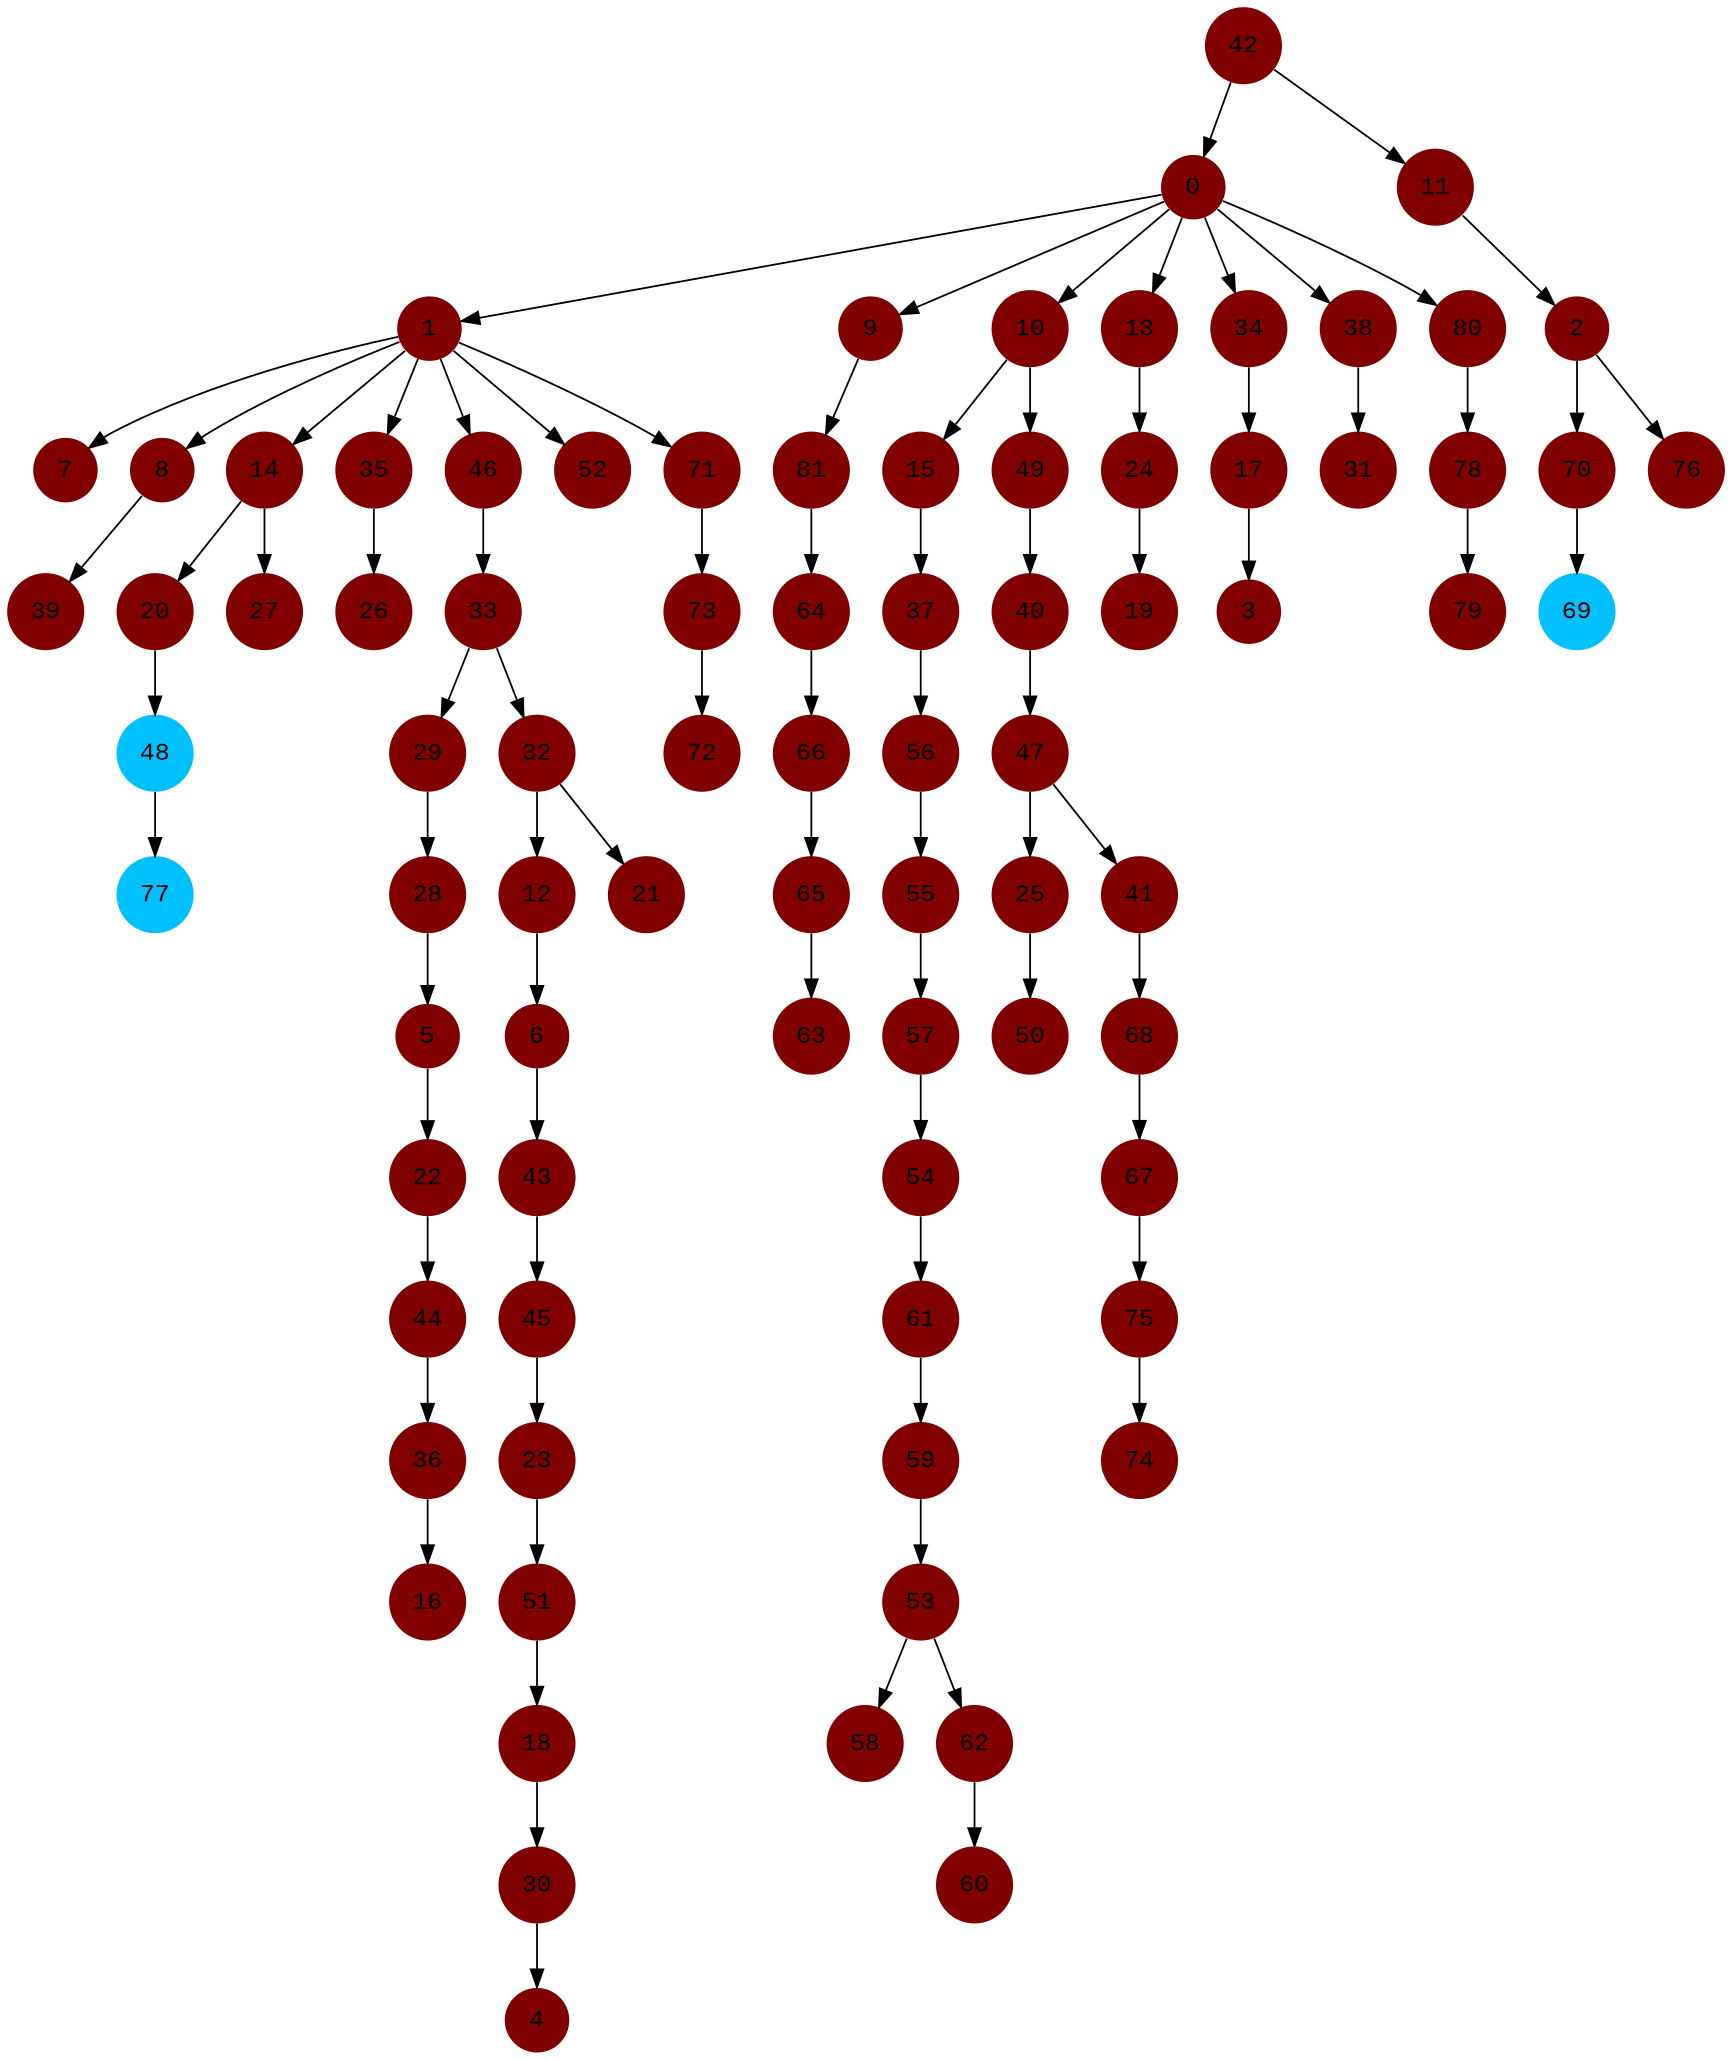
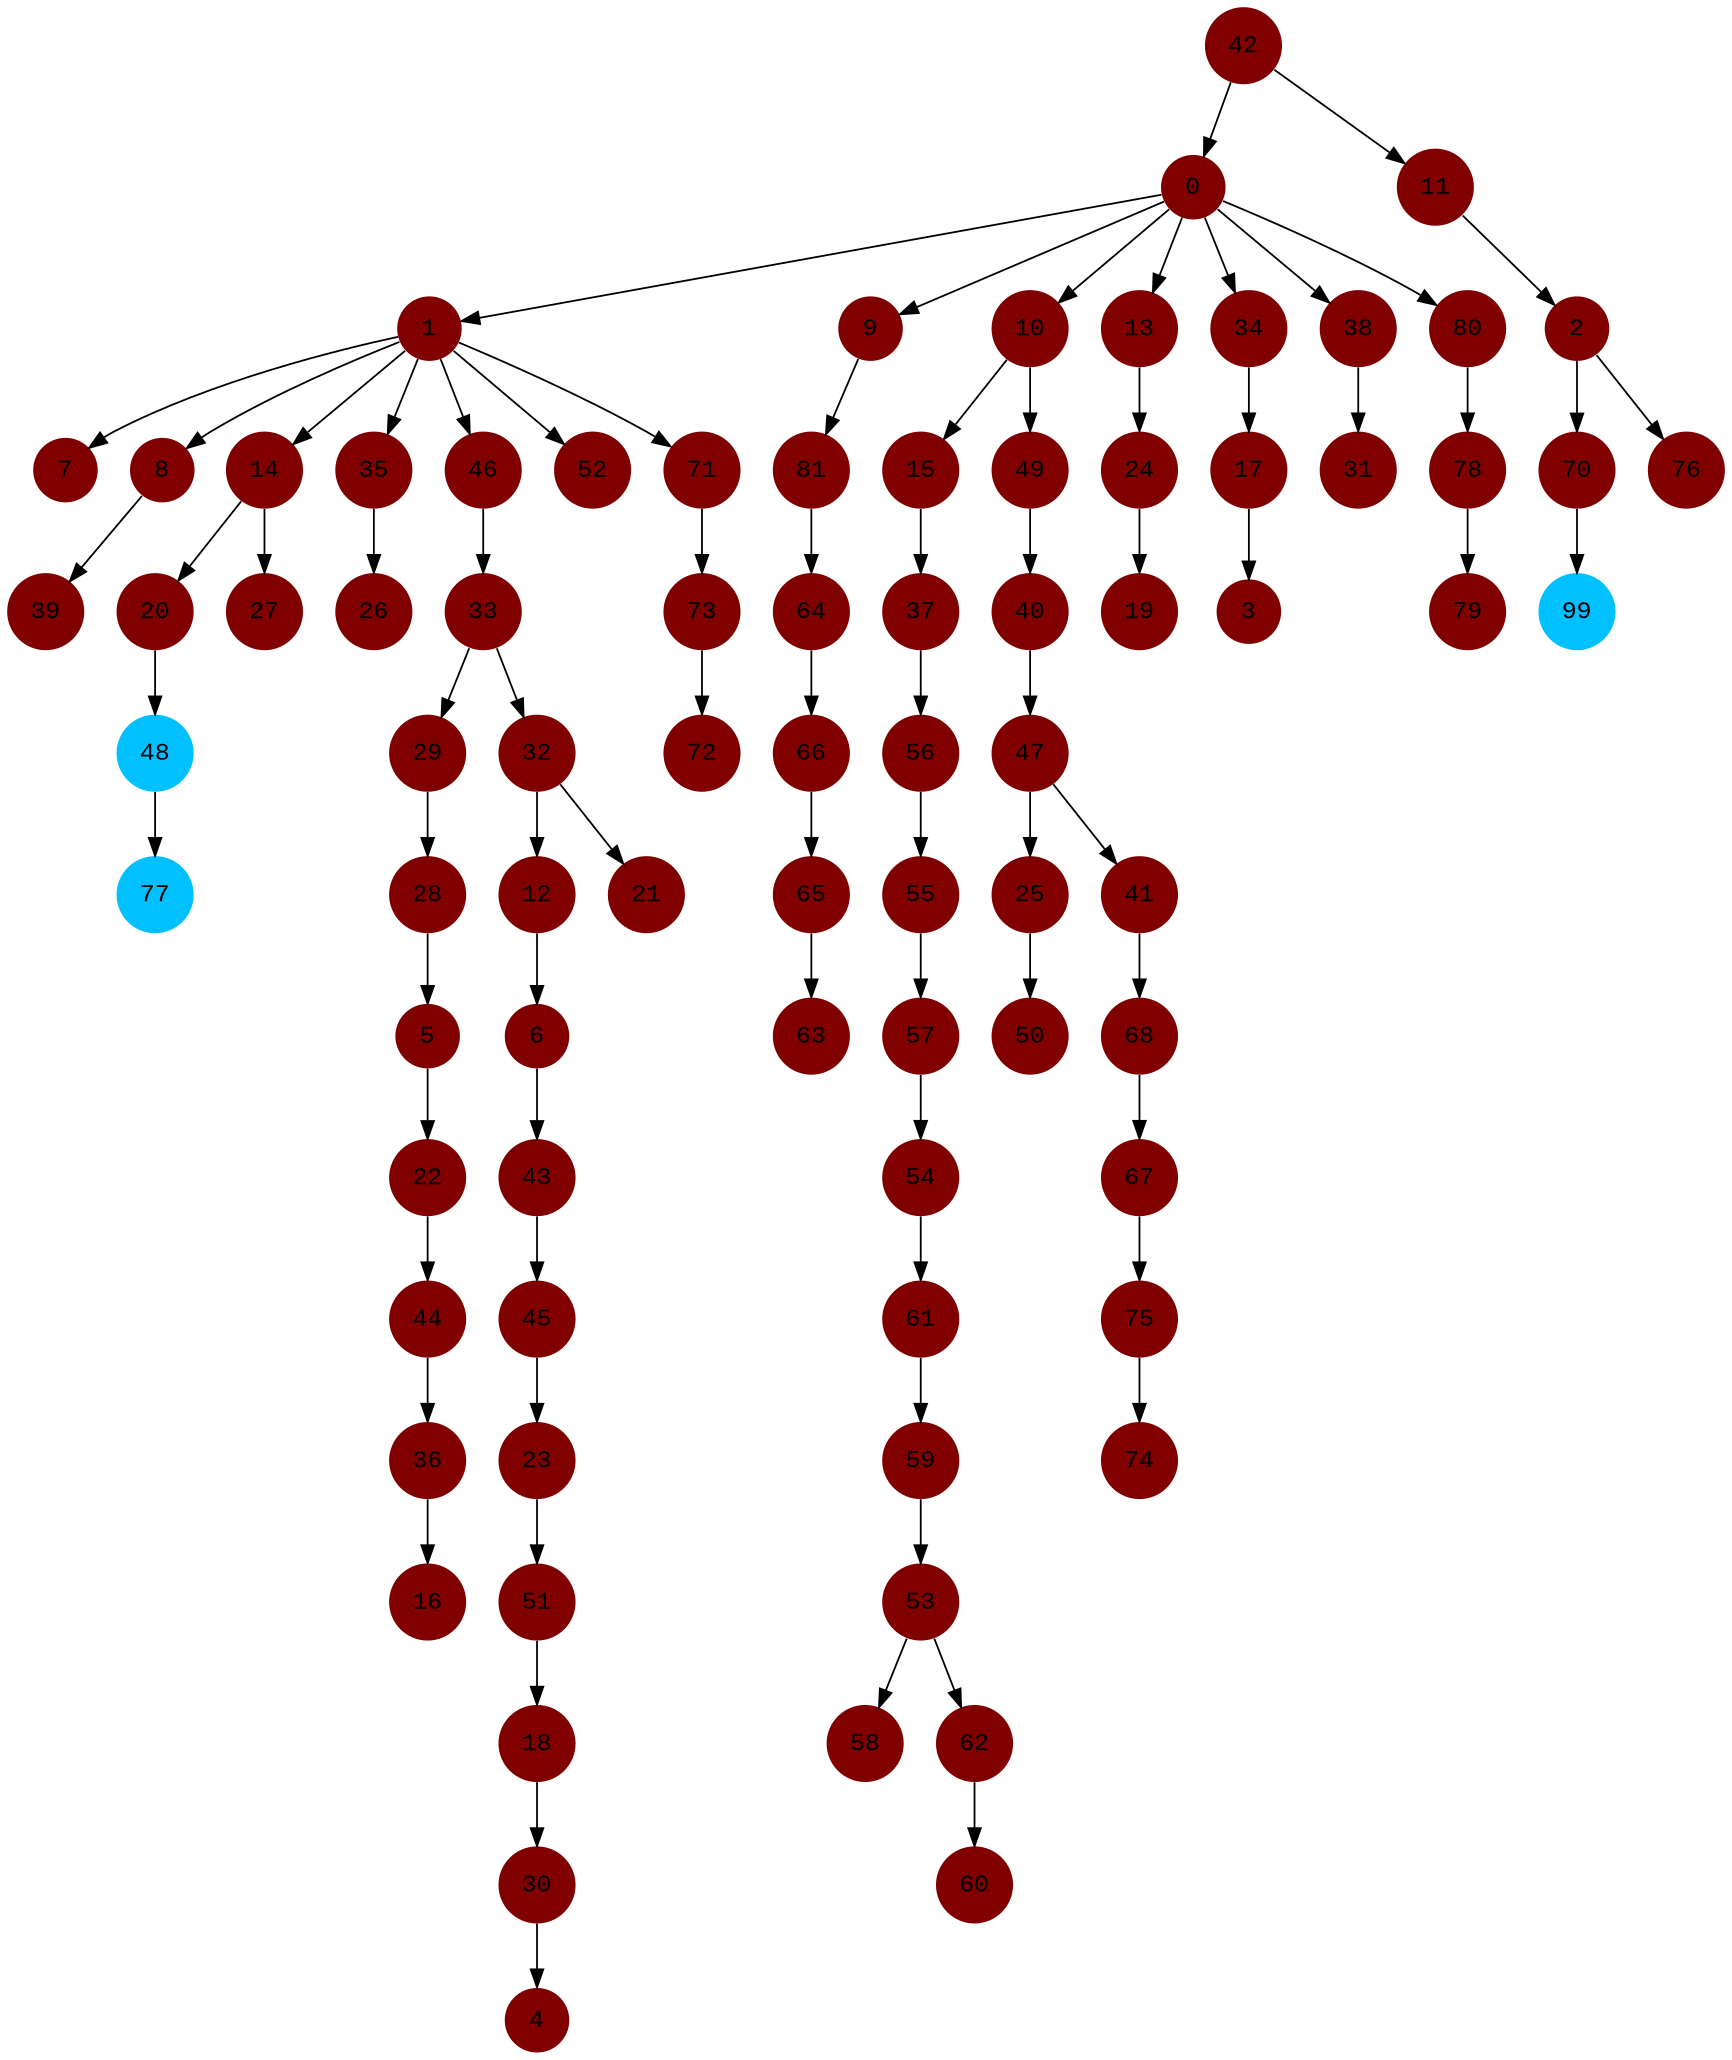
node "69": label "69" -> "99"
